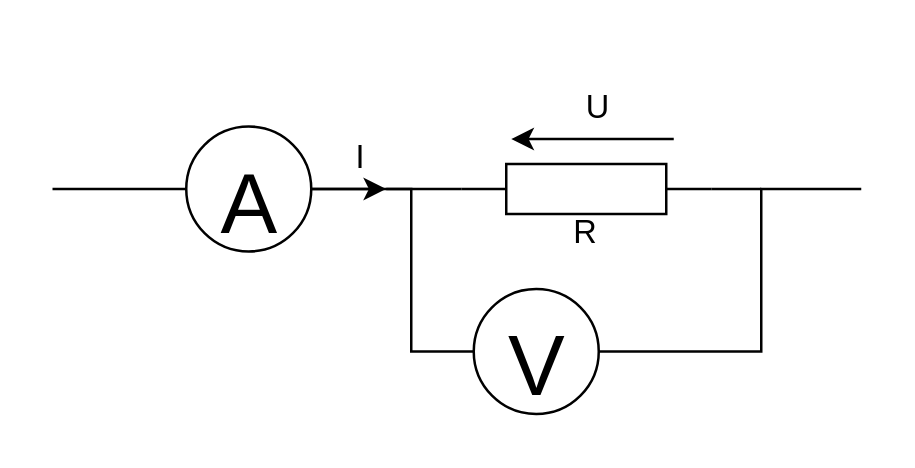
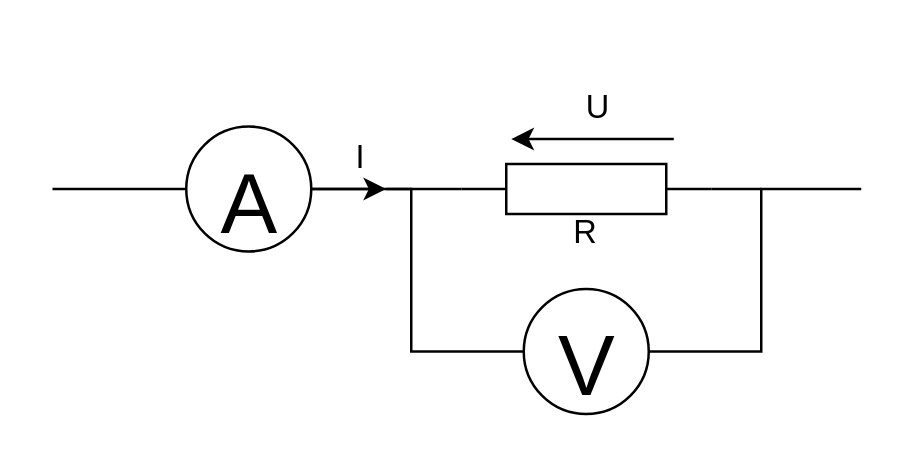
node "V": moved (536, 351) -> (586, 351)
